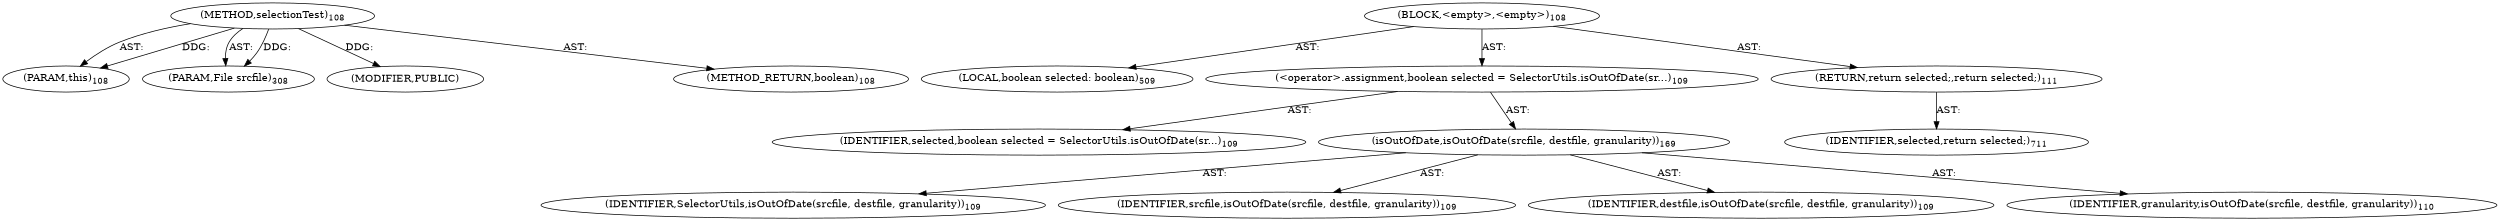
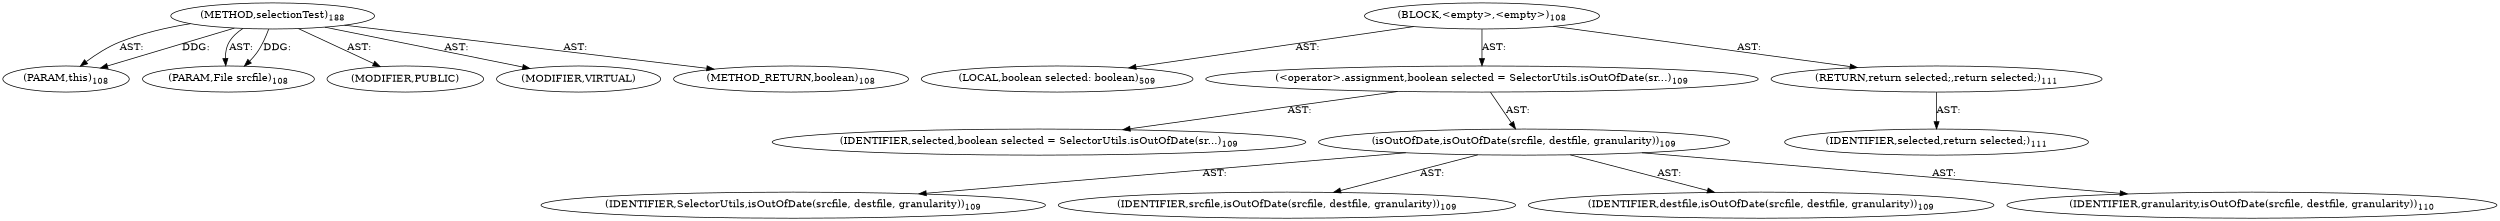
node "(METHOD,selectionTest)": text "108" -> "188"
edge "(METHOD,selectionTest)" -> "(MODIFIER,PUBLIC)": label "DDG: " -> "AST: "
node "(PARAM,File srcfile)": text "308" -> "108"
node "(MODIFIER,VIRTUAL)": added
node "(isOutOfDate,isOutOfDate(srcfile, destfile, granularity))": text "169" -> "109"
node "(IDENTIFIER,selected,return selected;)": text "711" -> "111"
